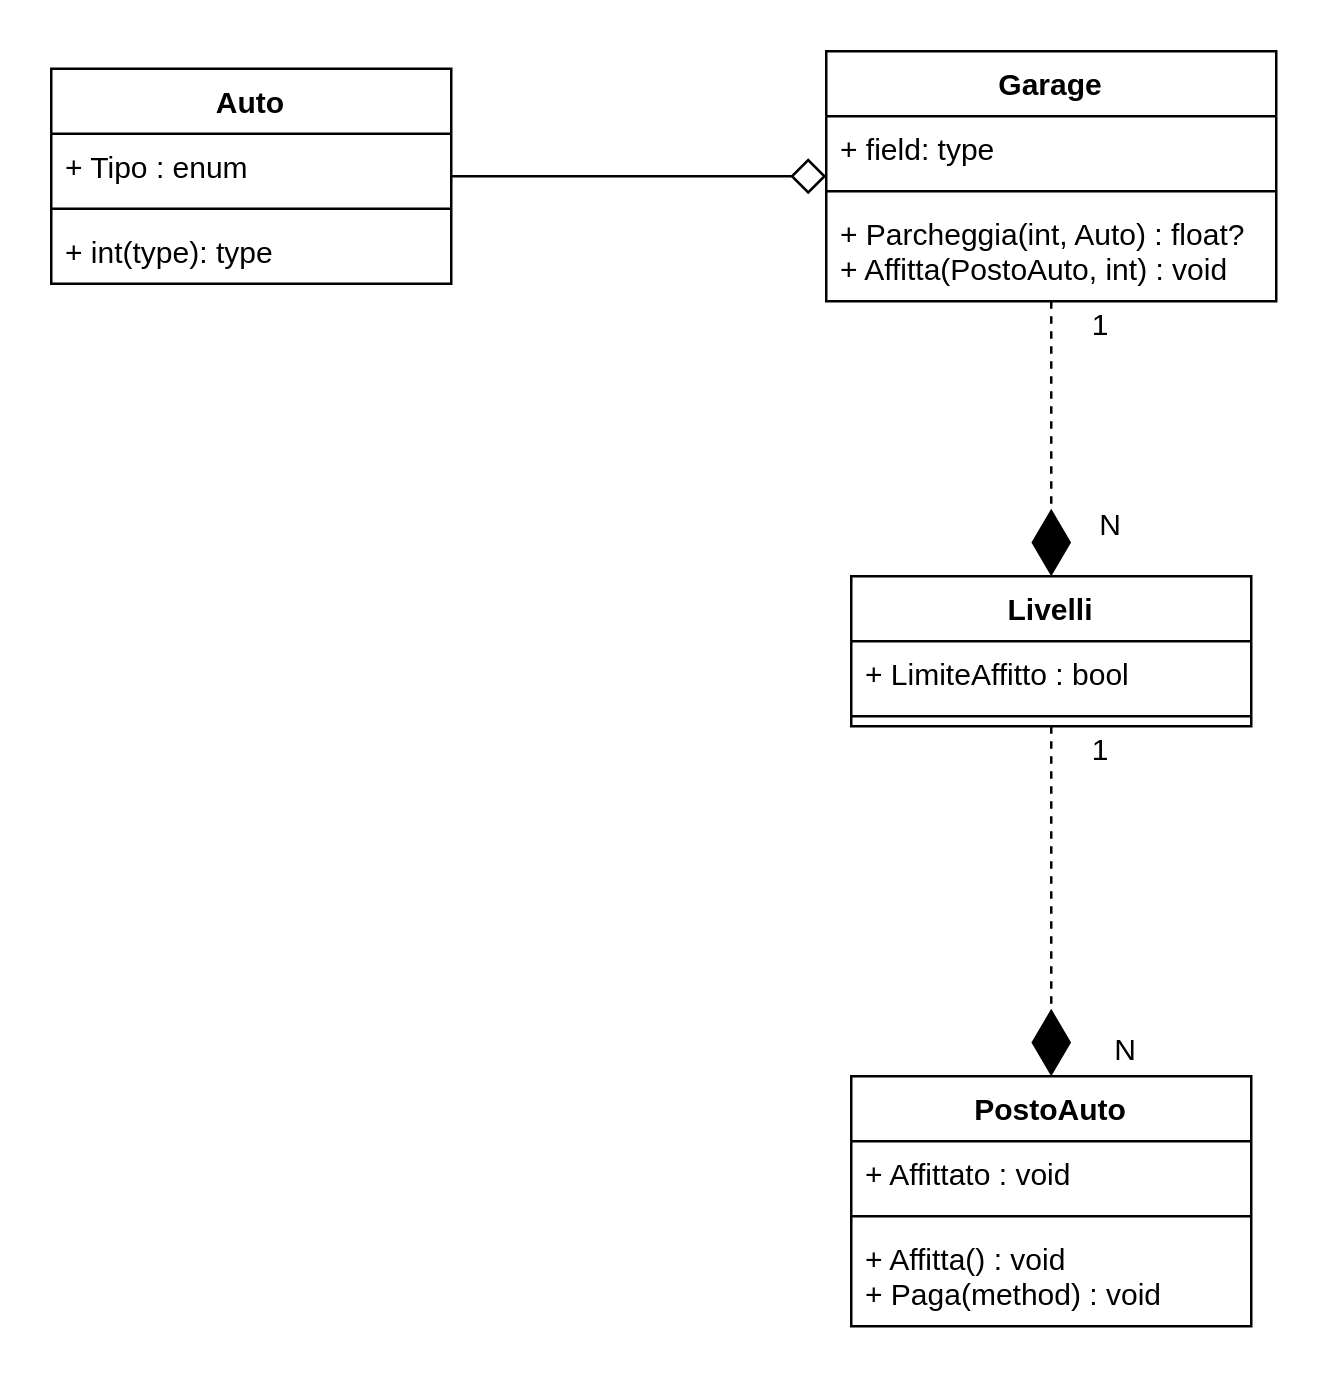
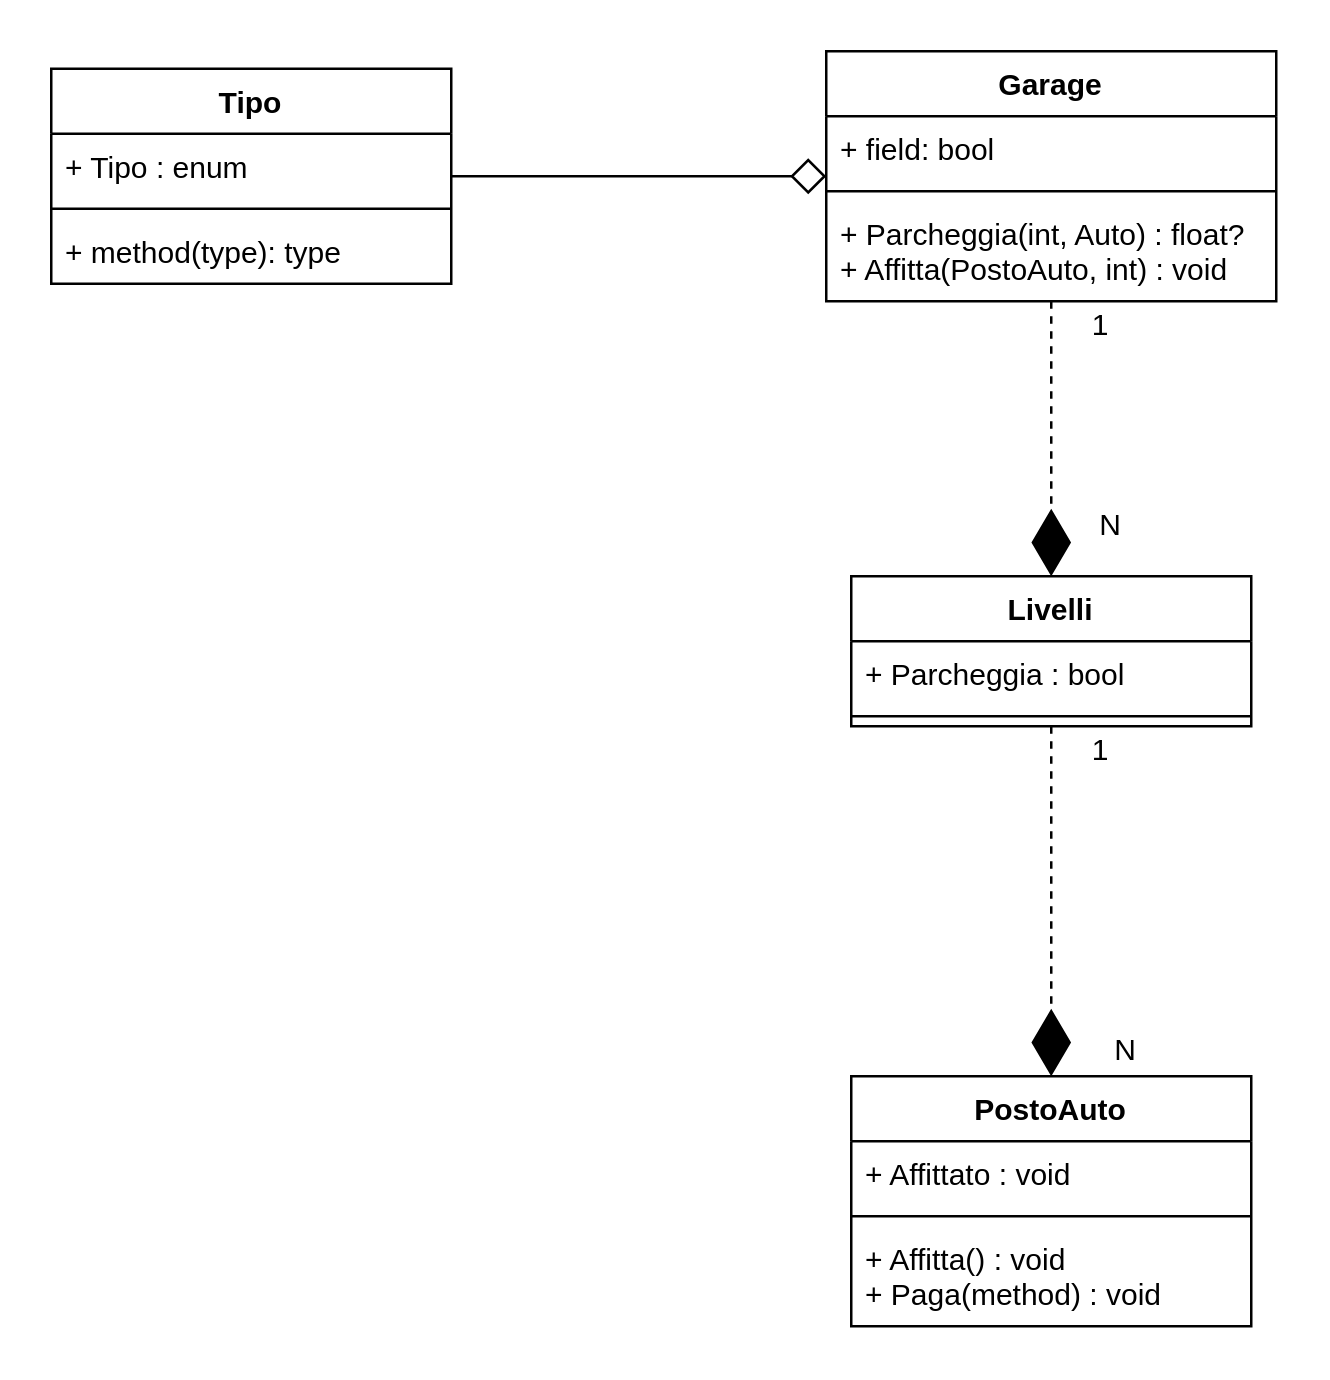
node "Auto": label "Auto" -> "Tipo"
node "+ field: type": label "+ field: type" -> "+ field: bool"
node "+ int(type): type": label "+ int(type): type" -> "+ method(type): type"
node "+ LimiteAffitto : bool": label "+ LimiteAffitto : bool" -> "+ Parcheggia : bool"
